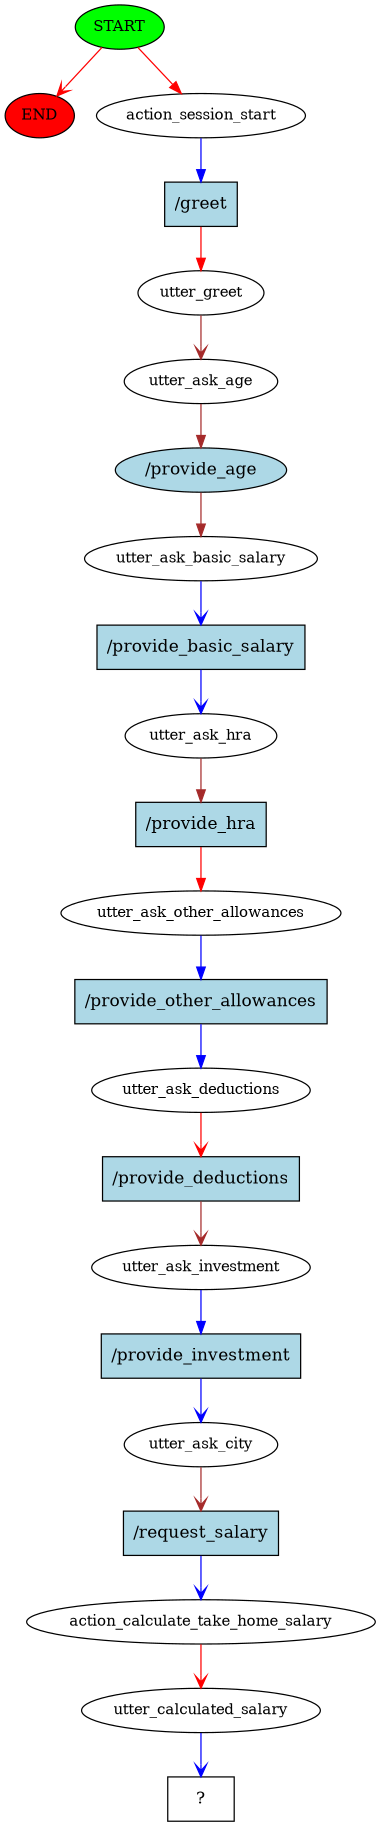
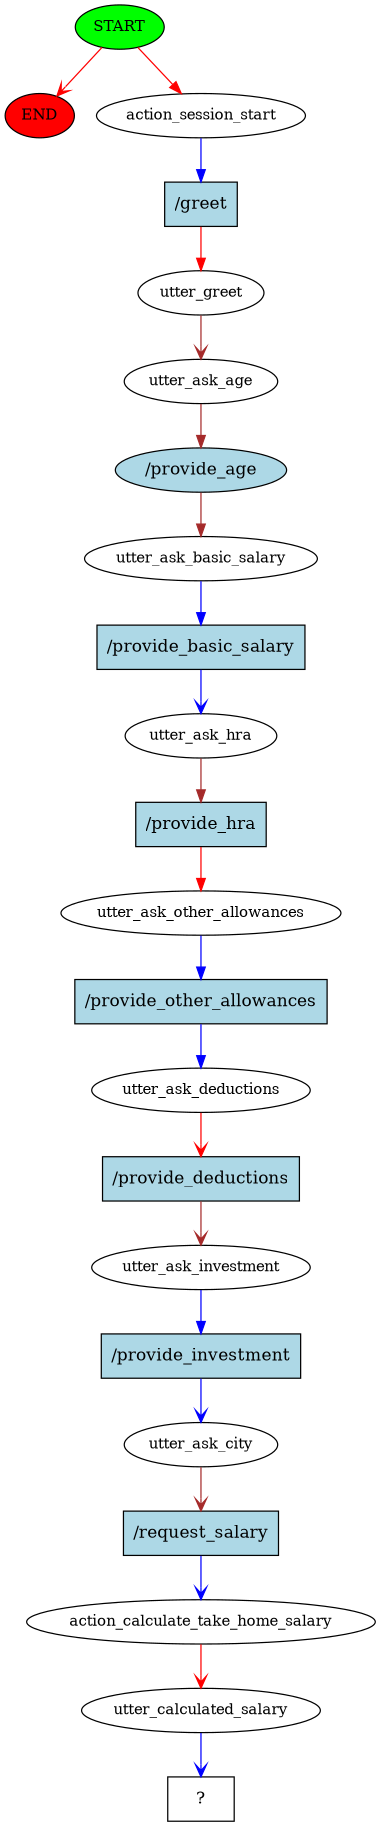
edge "utter_ask_basic_salary" -> "/provide_basic_salary": arrowhead vee -> normal
